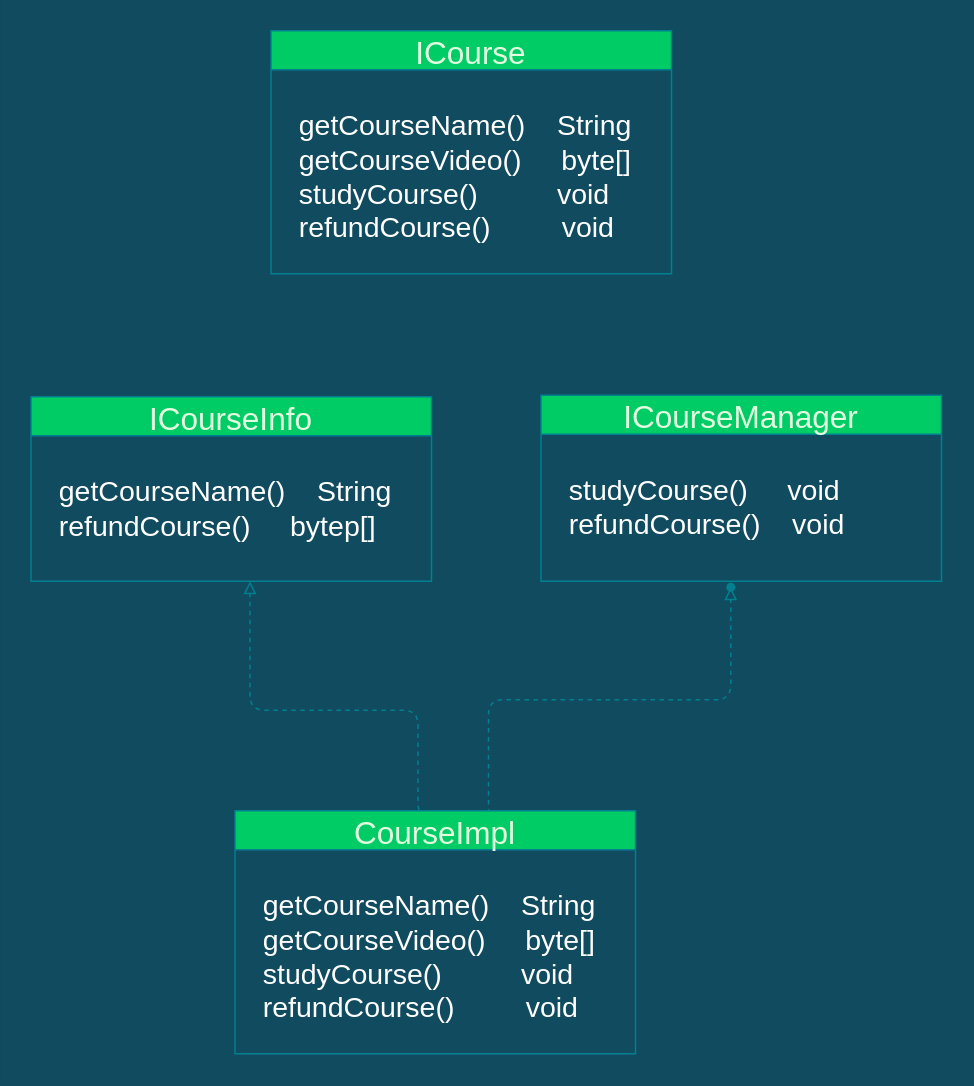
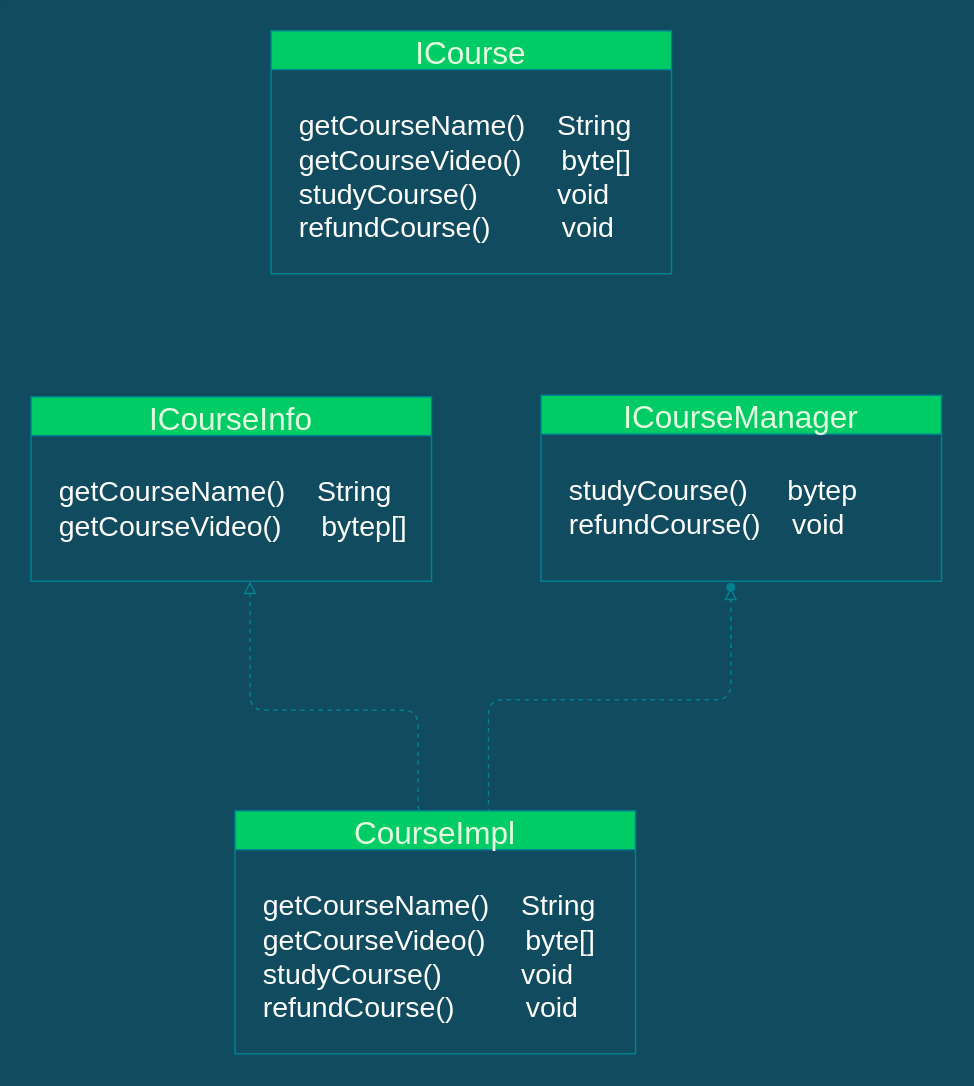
node "studyCourse() void refundCourse() void": label "studyCourse() void refundCourse() void" -> "studyCourse() bytep refundCourse() void"
node "getCourseName() StringrefundCourse() bytep[]": label "getCourseName() StringrefundCourse() bytep[]" -> "getCourseName() StringgetCourseVideo() bytep[]"
